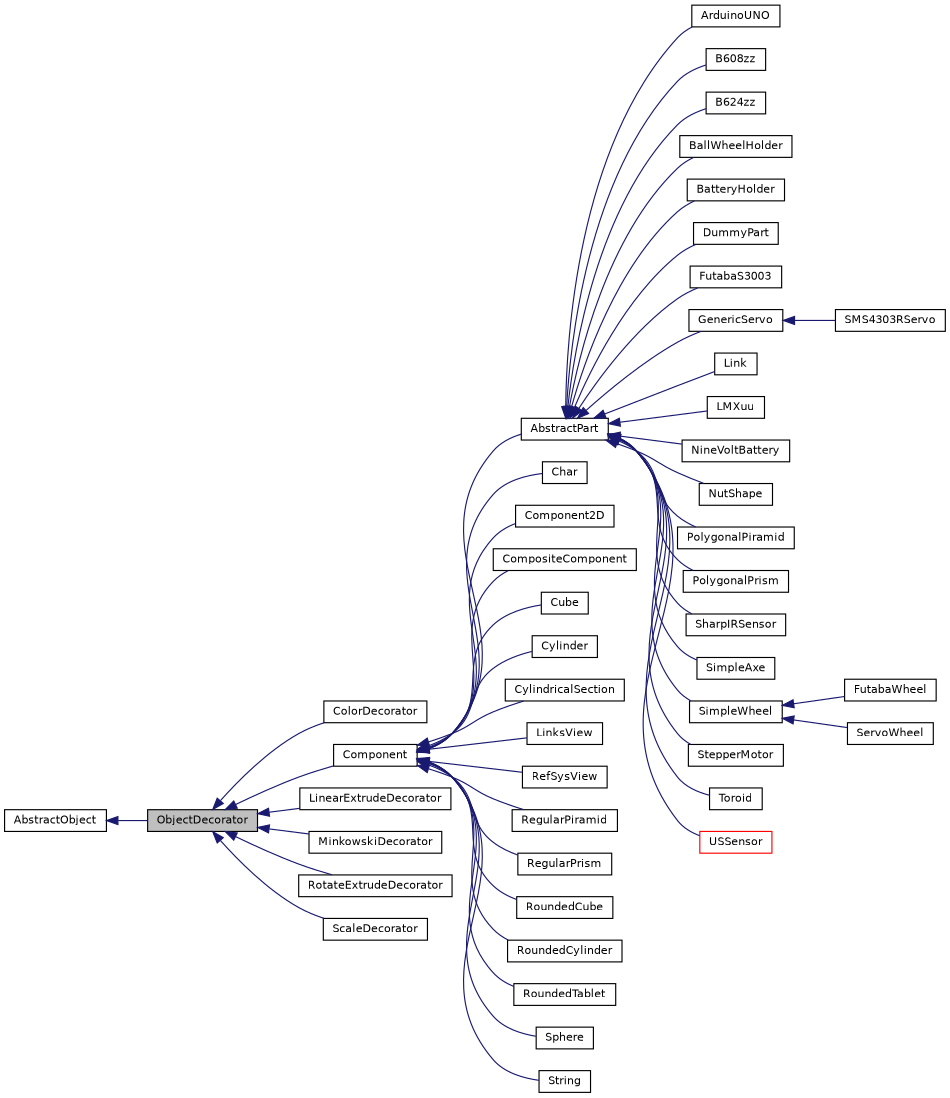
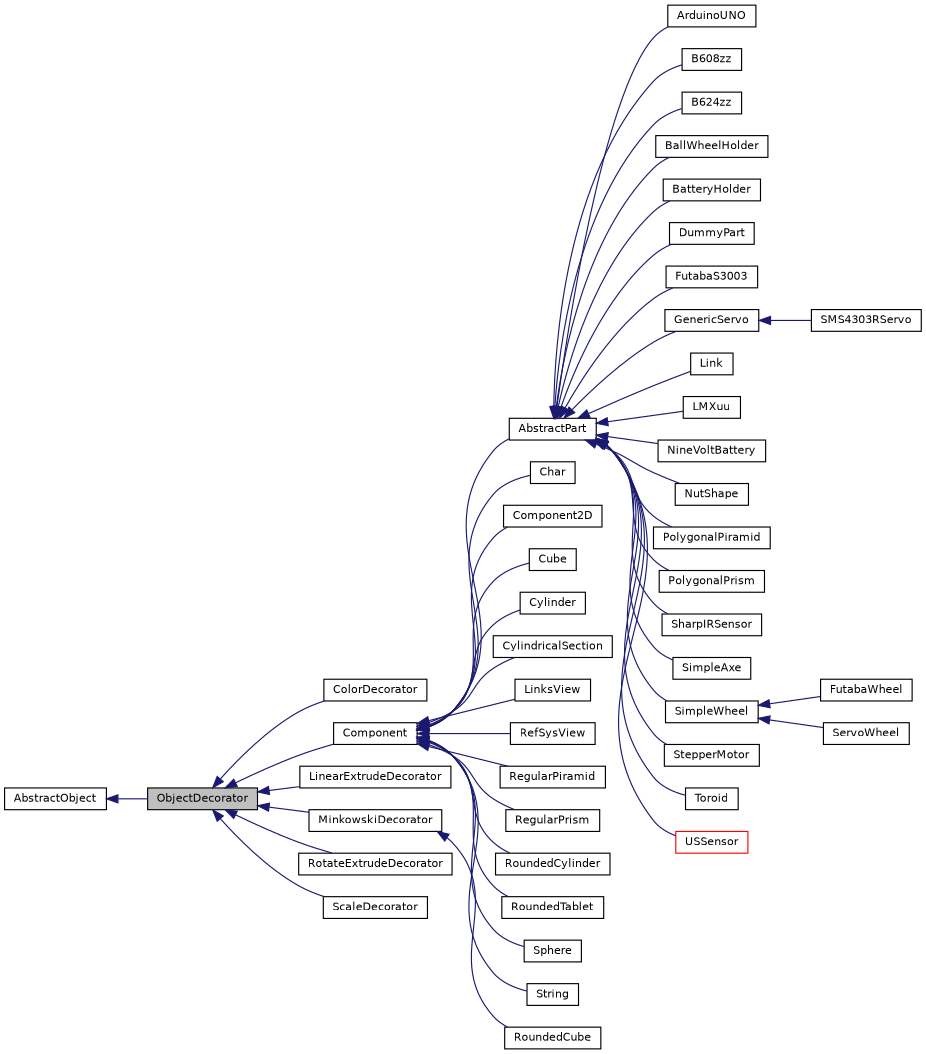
node "CompositeComponent": removed
edge "RoundedCube" -> "Component": now "RoundedCube" -> "MinkowskiDecorator"
